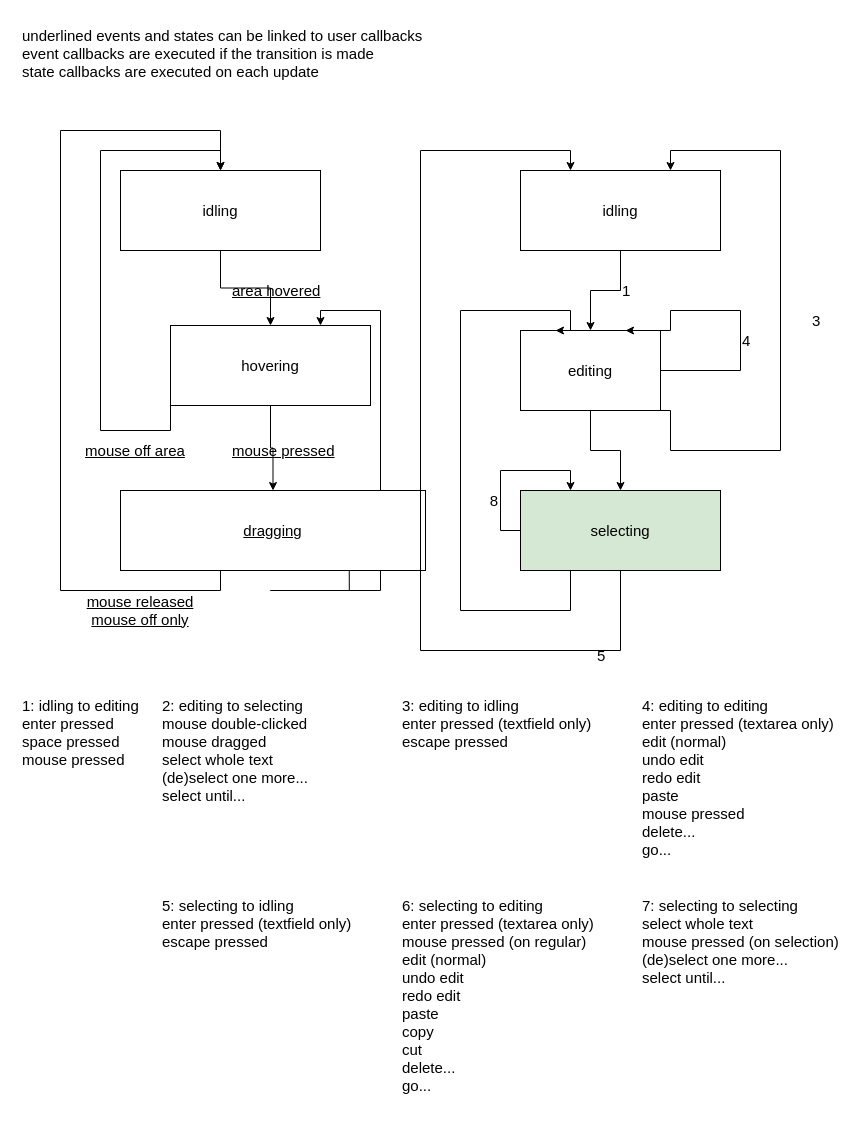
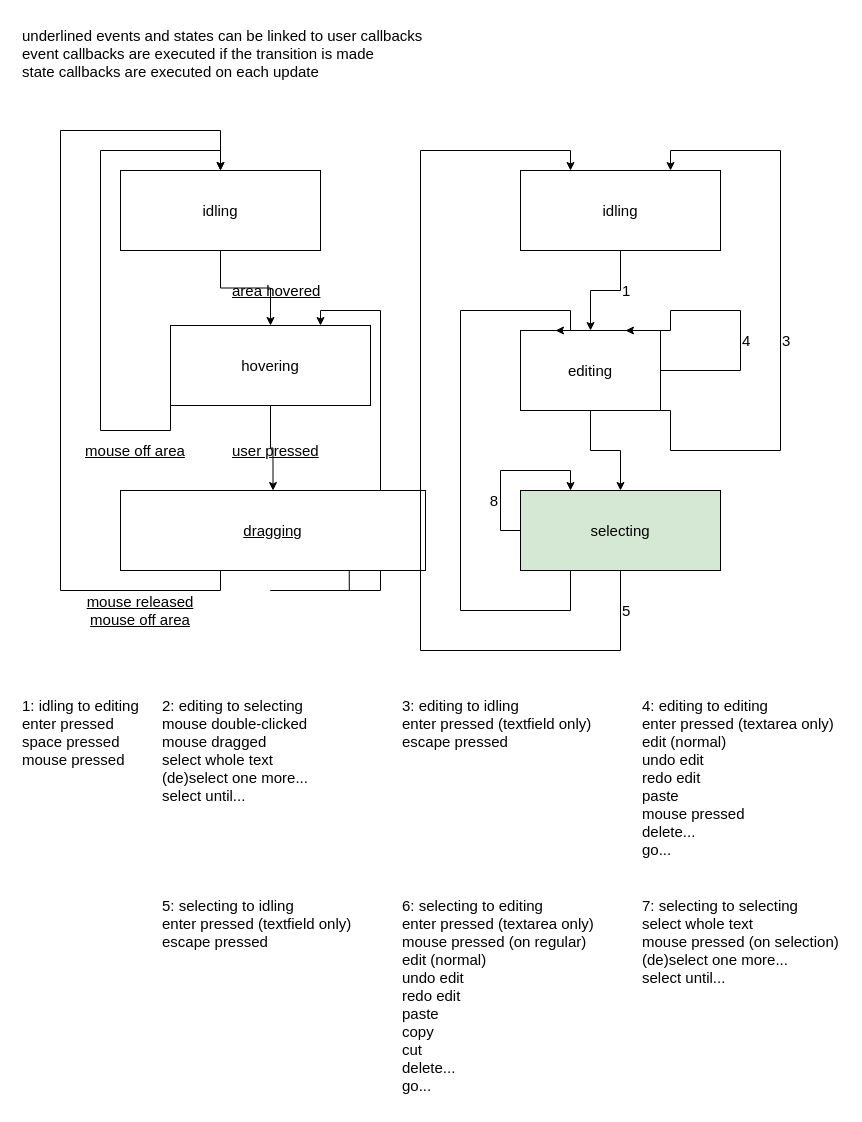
node "3": moved (821, 321) -> (791, 341)
node "mouse pressed": label "mouse pressed" -> "user pressed"
node "mouse released mouse off only": label "mouse released mouse off only" -> "mouse released mouse off area"
node "5": moved (606, 656) -> (631, 611)
